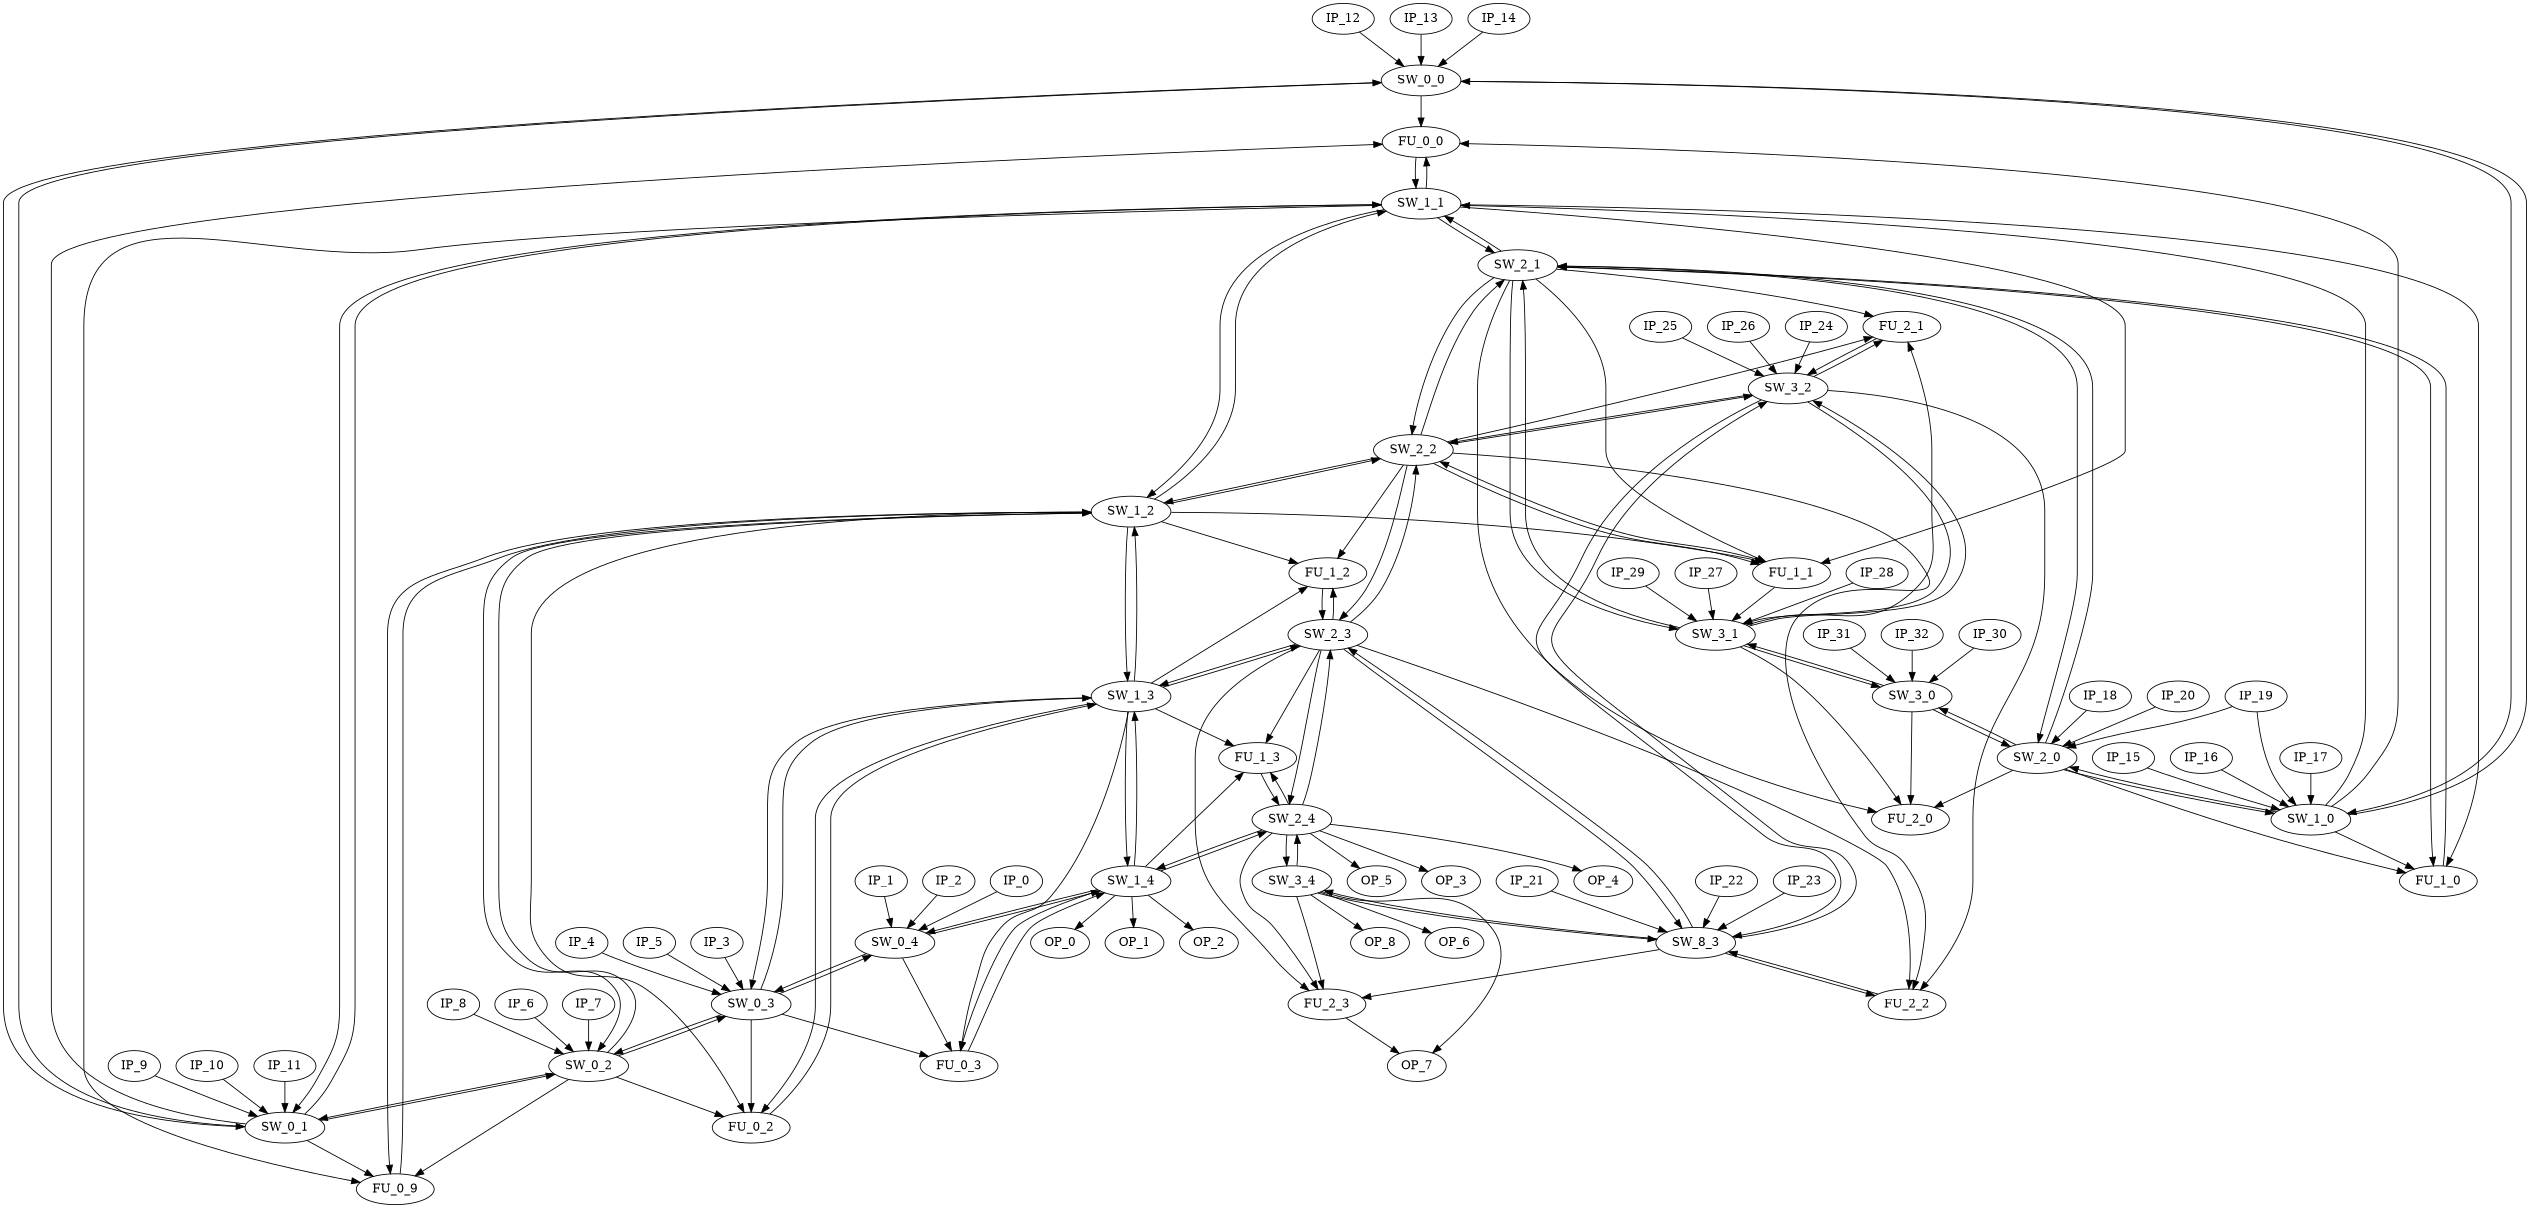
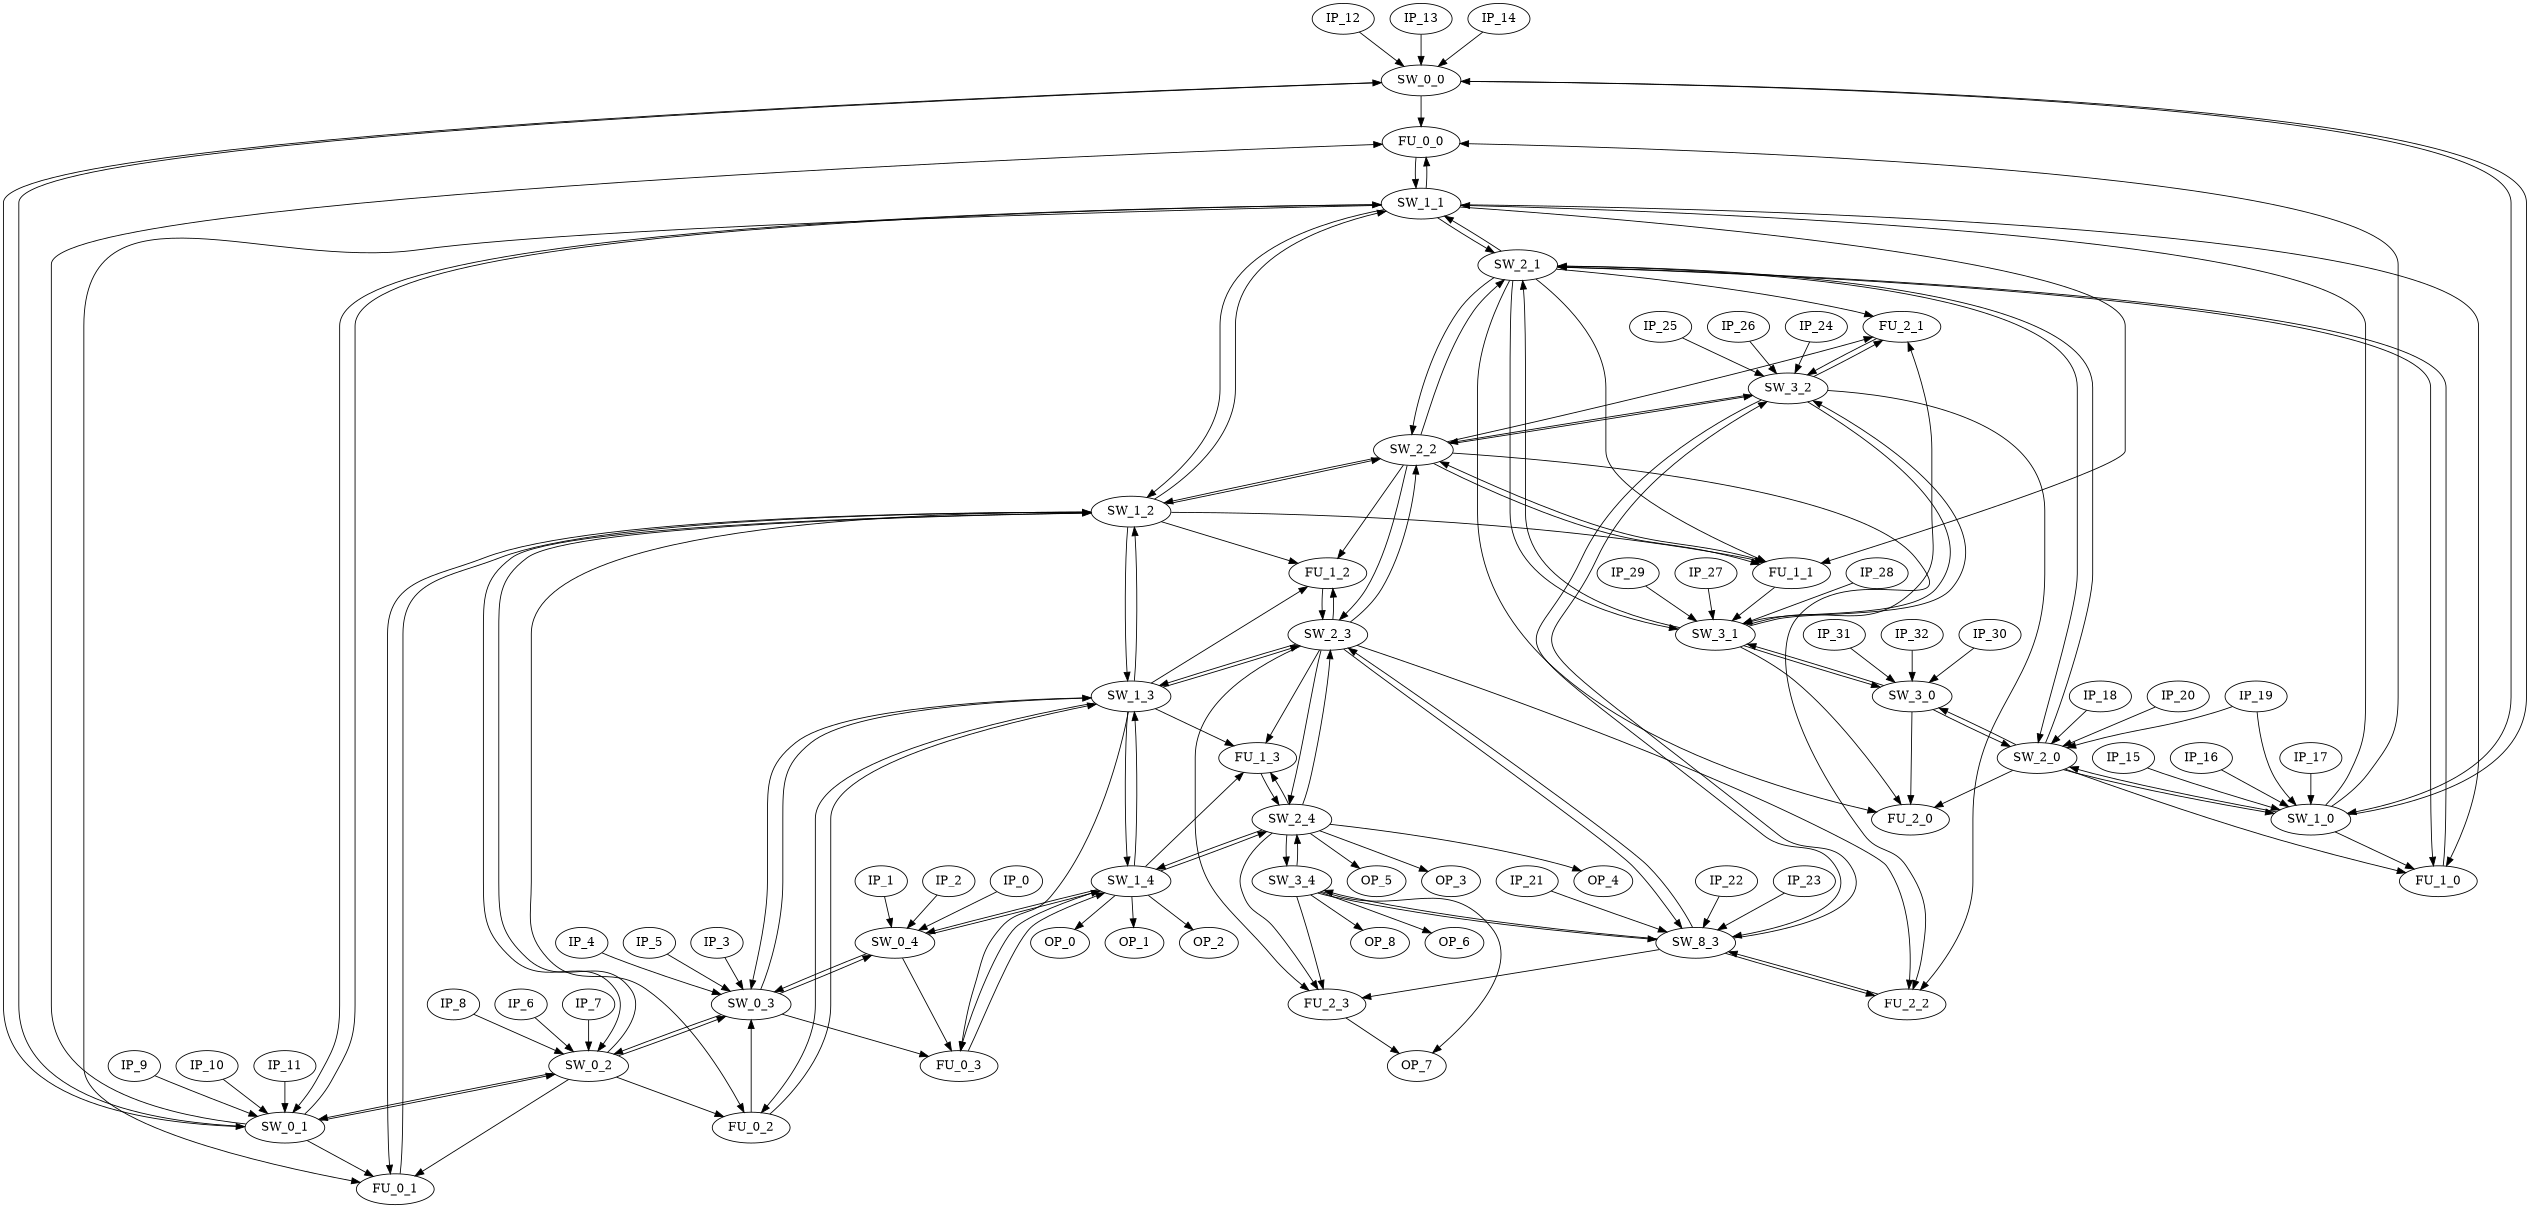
edge "SW_0_3" -> "FU_0_2": reversed
node "FU_0_9": label "FU_0_9" -> "FU_0_1"
